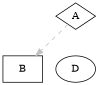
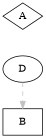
edge "A" -> "B": now "D" -> "B"
